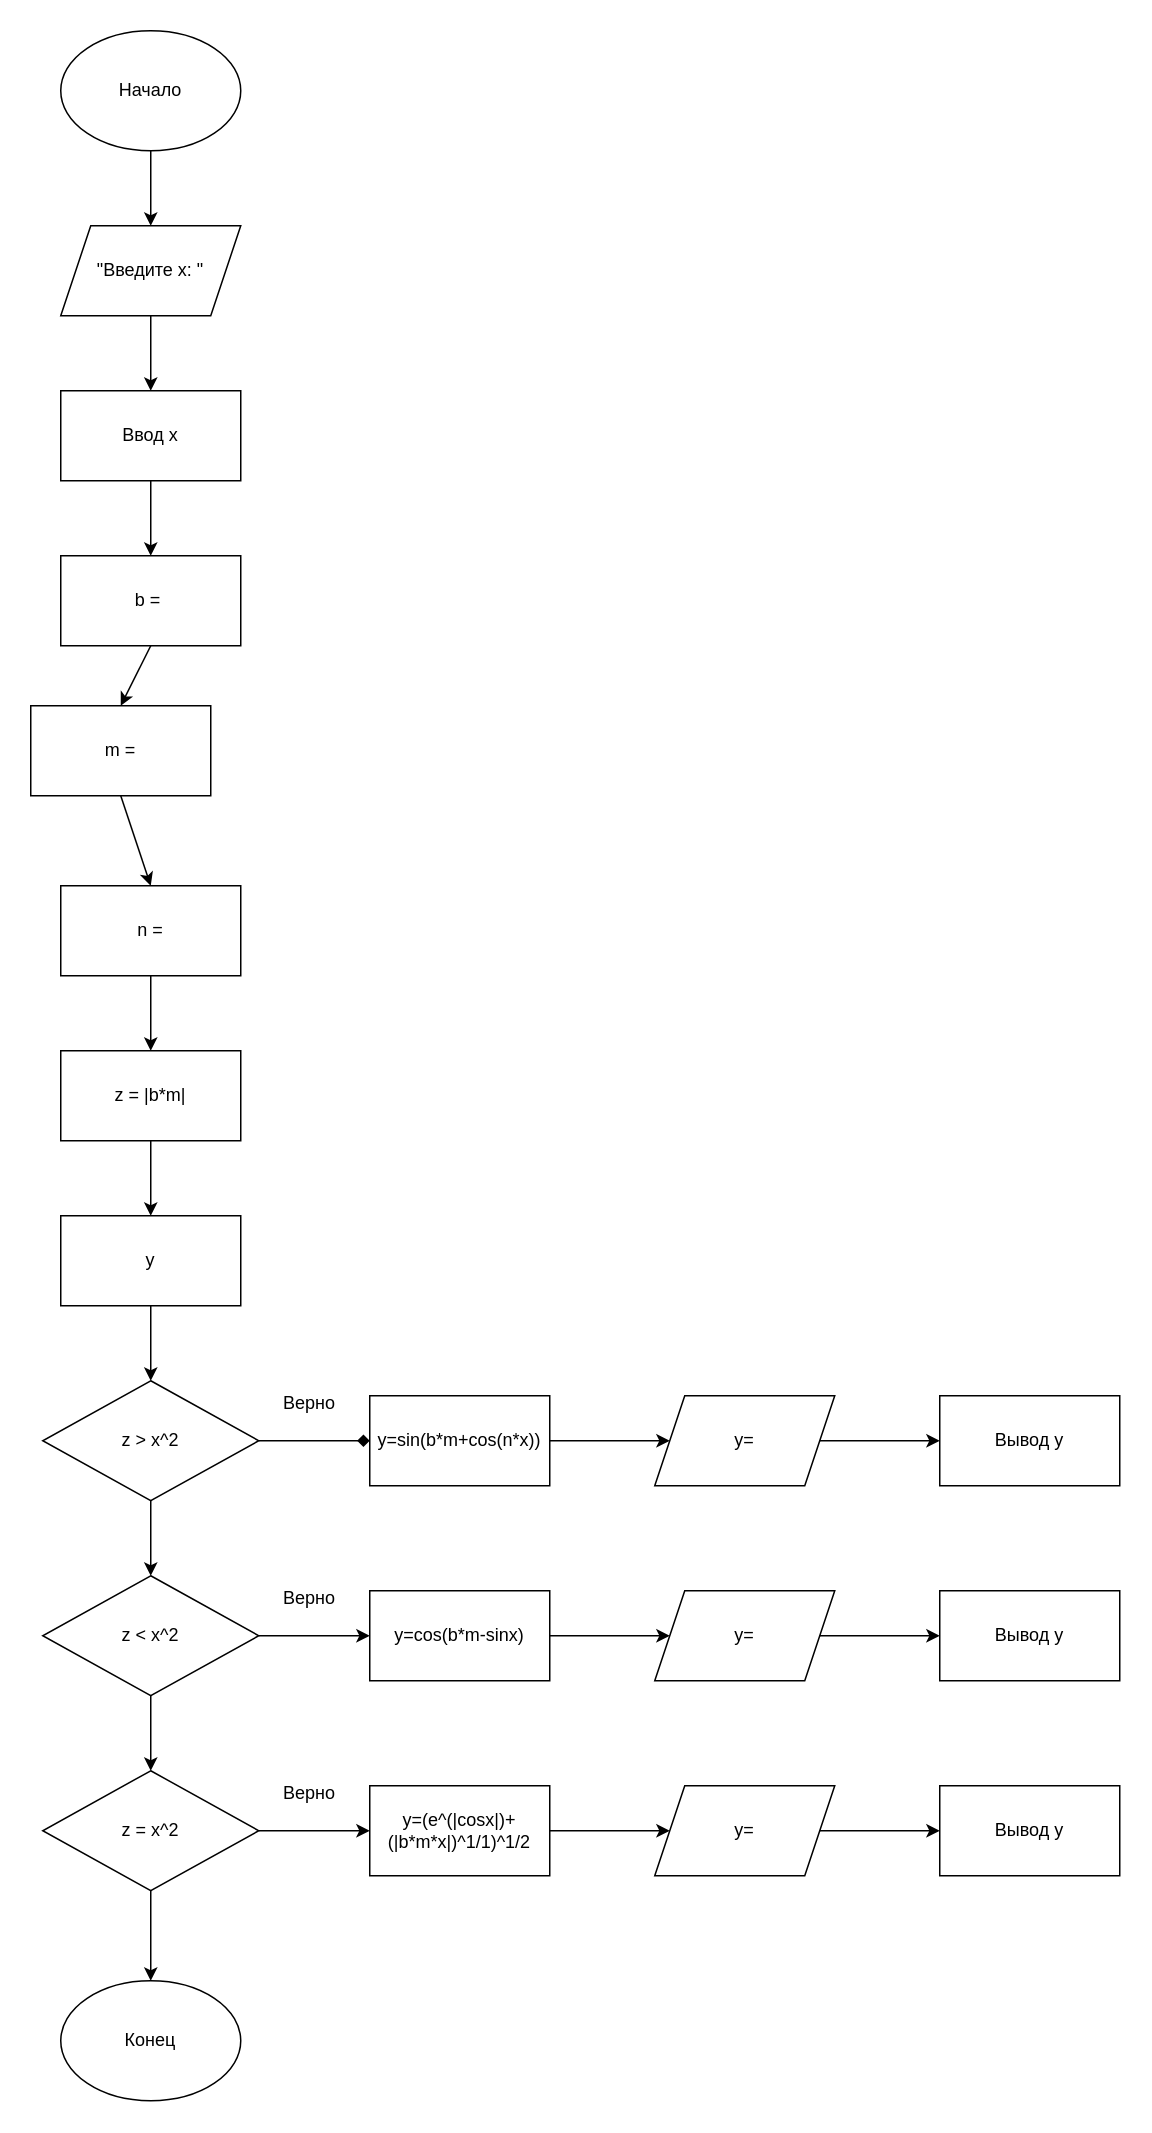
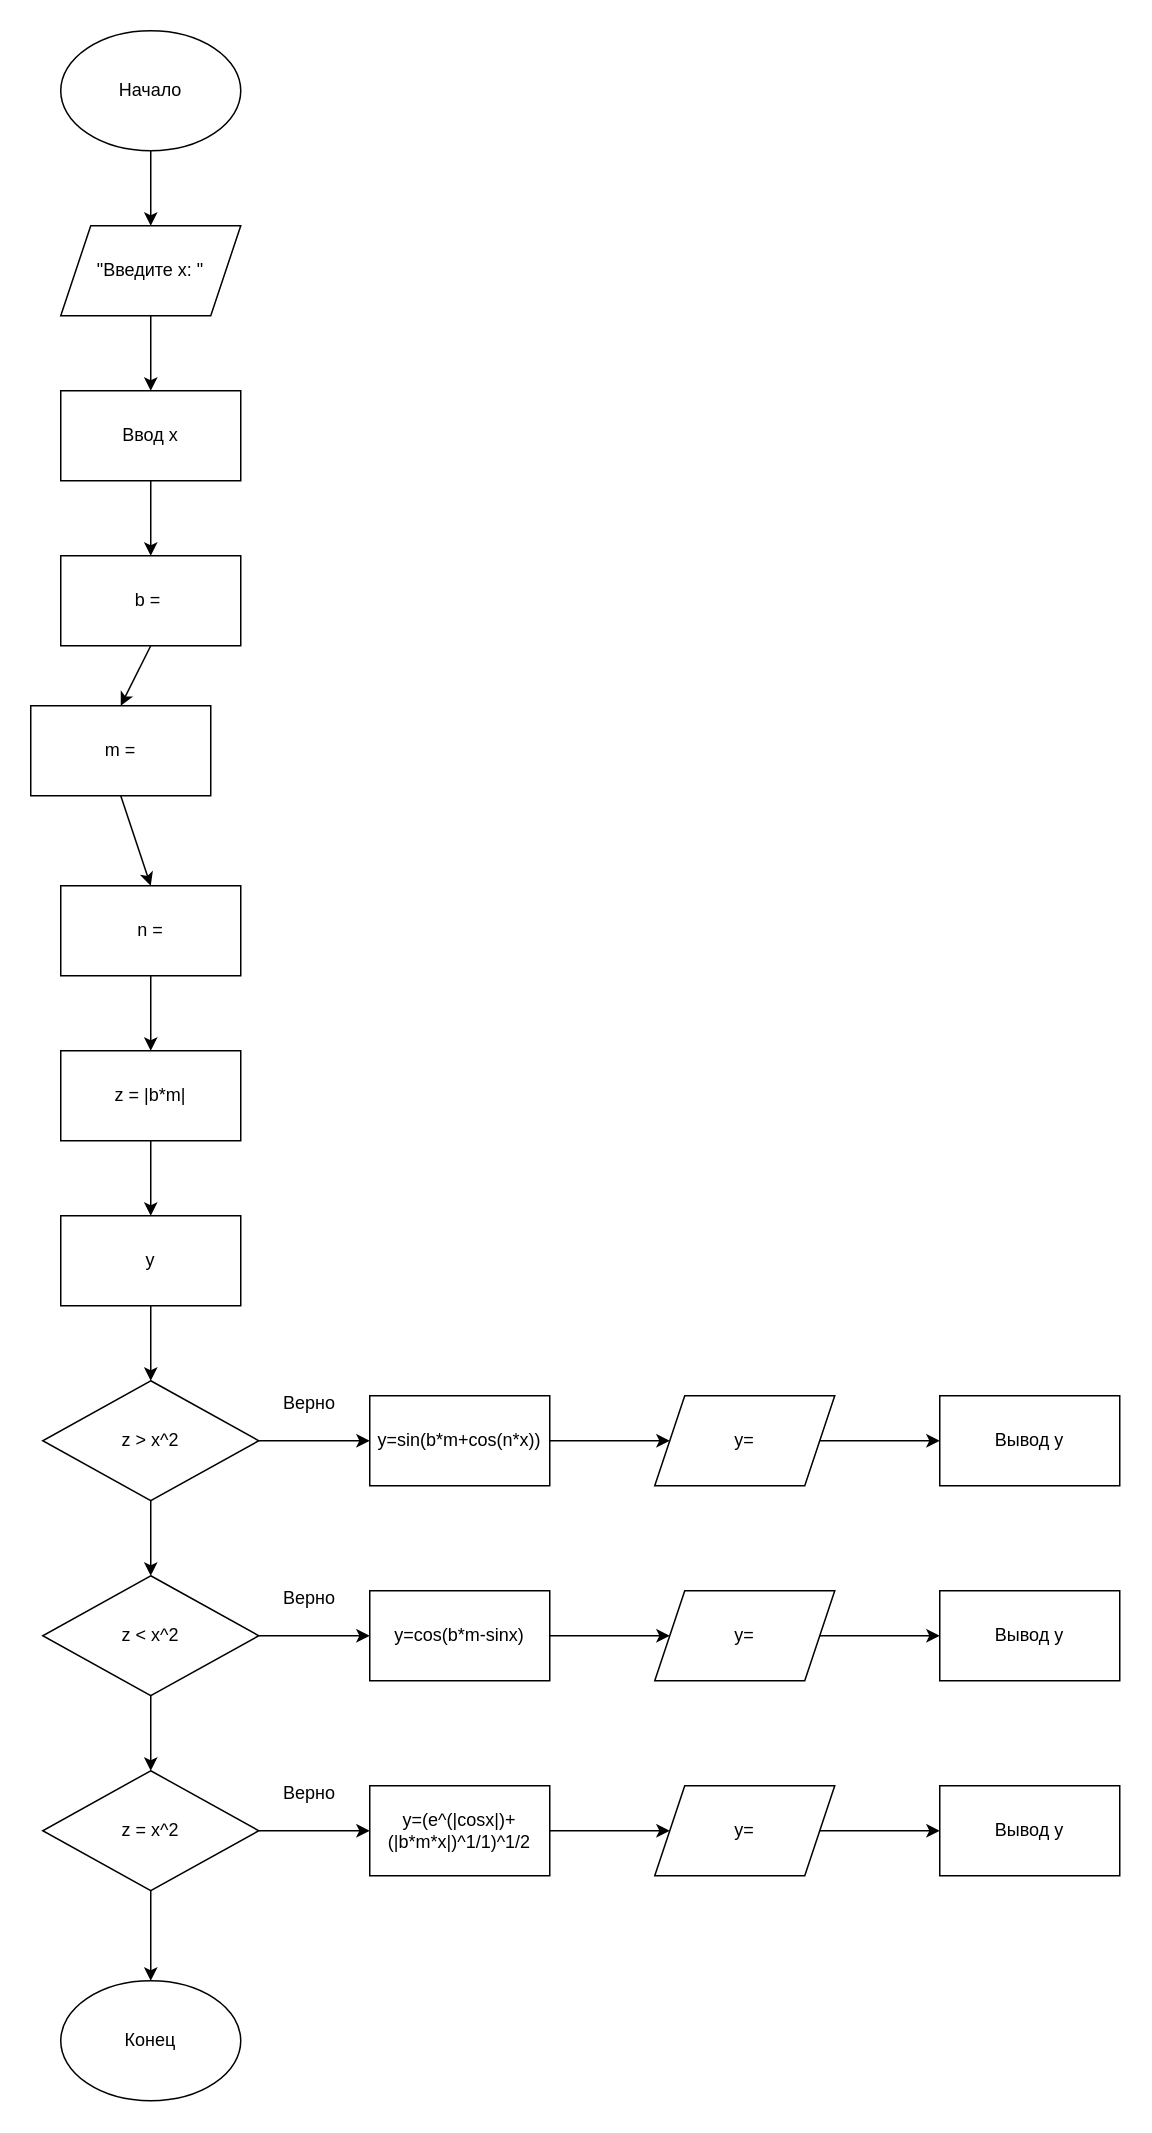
edge "z > x^2" -> "y=sin(b*m+cos(n*x))": arrowhead diamond -> classic
